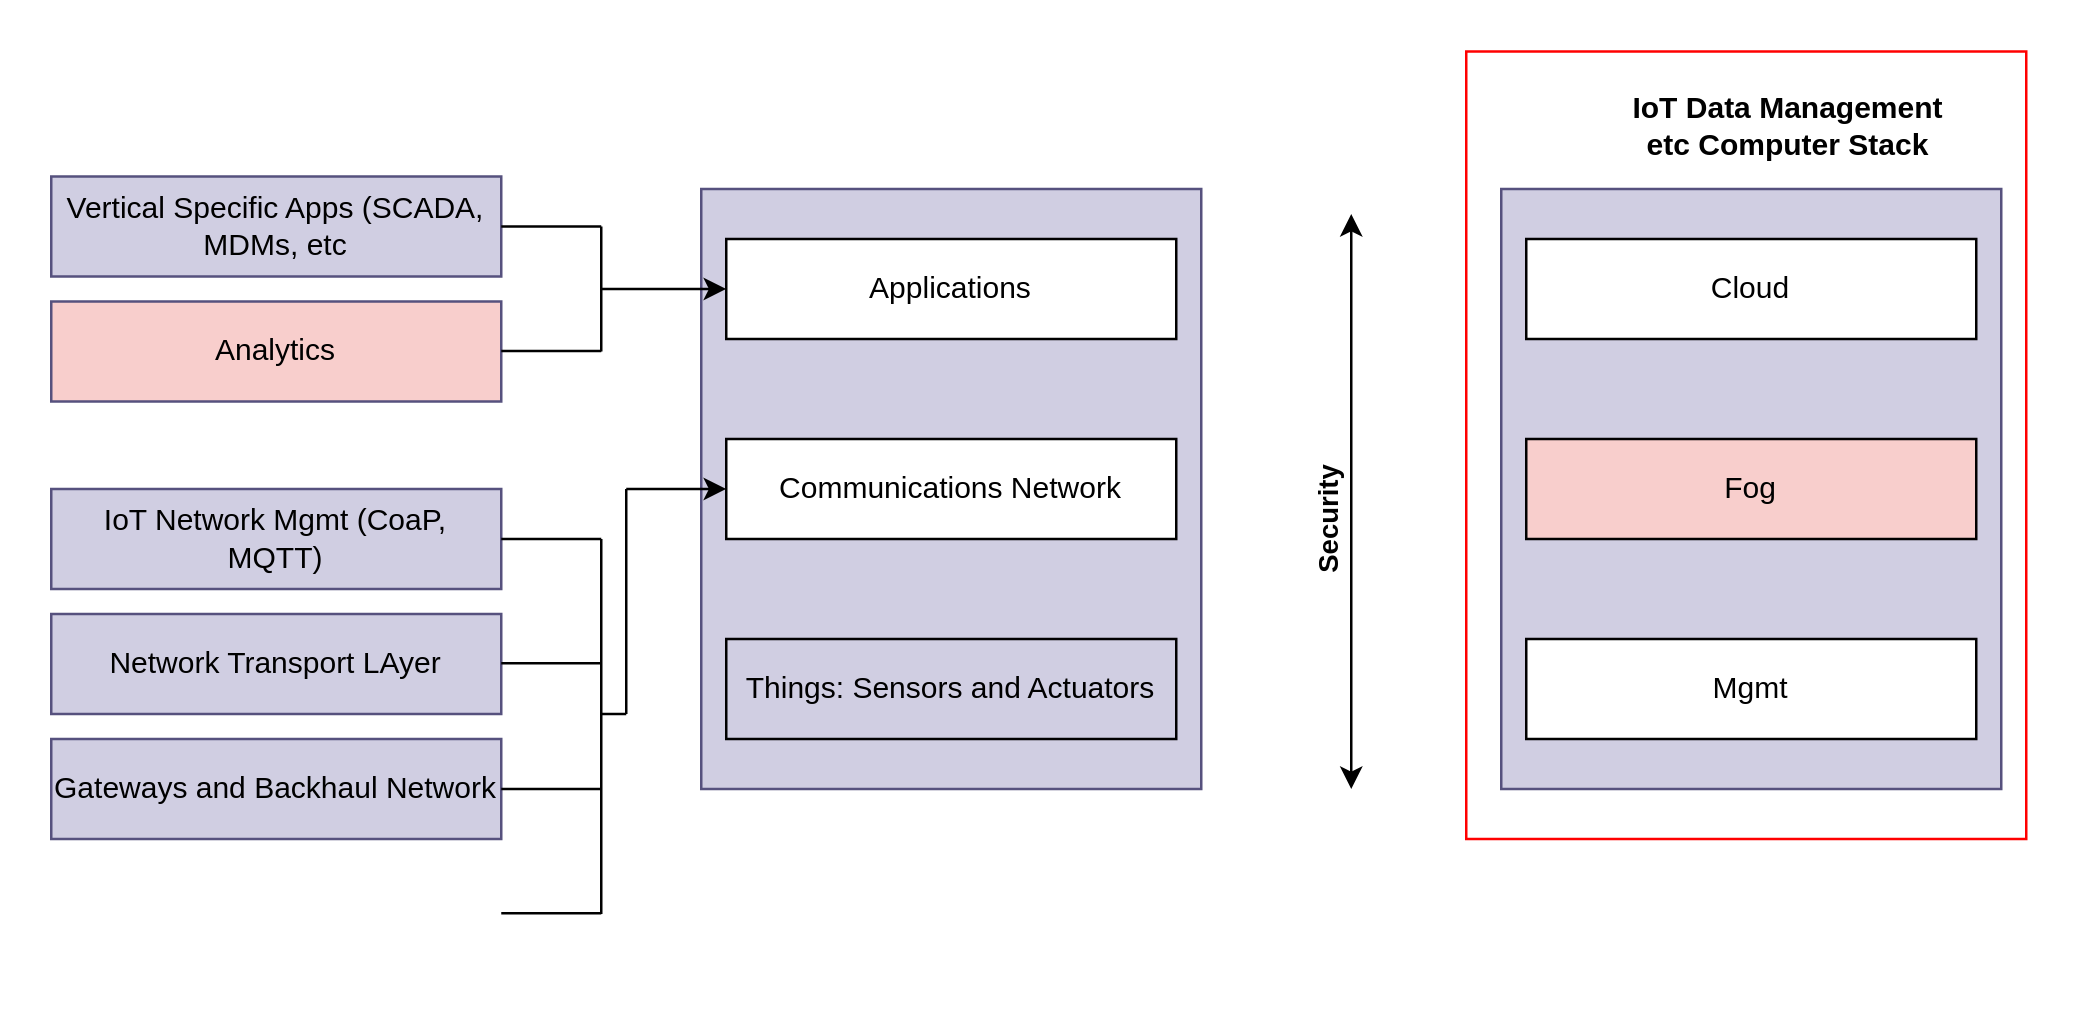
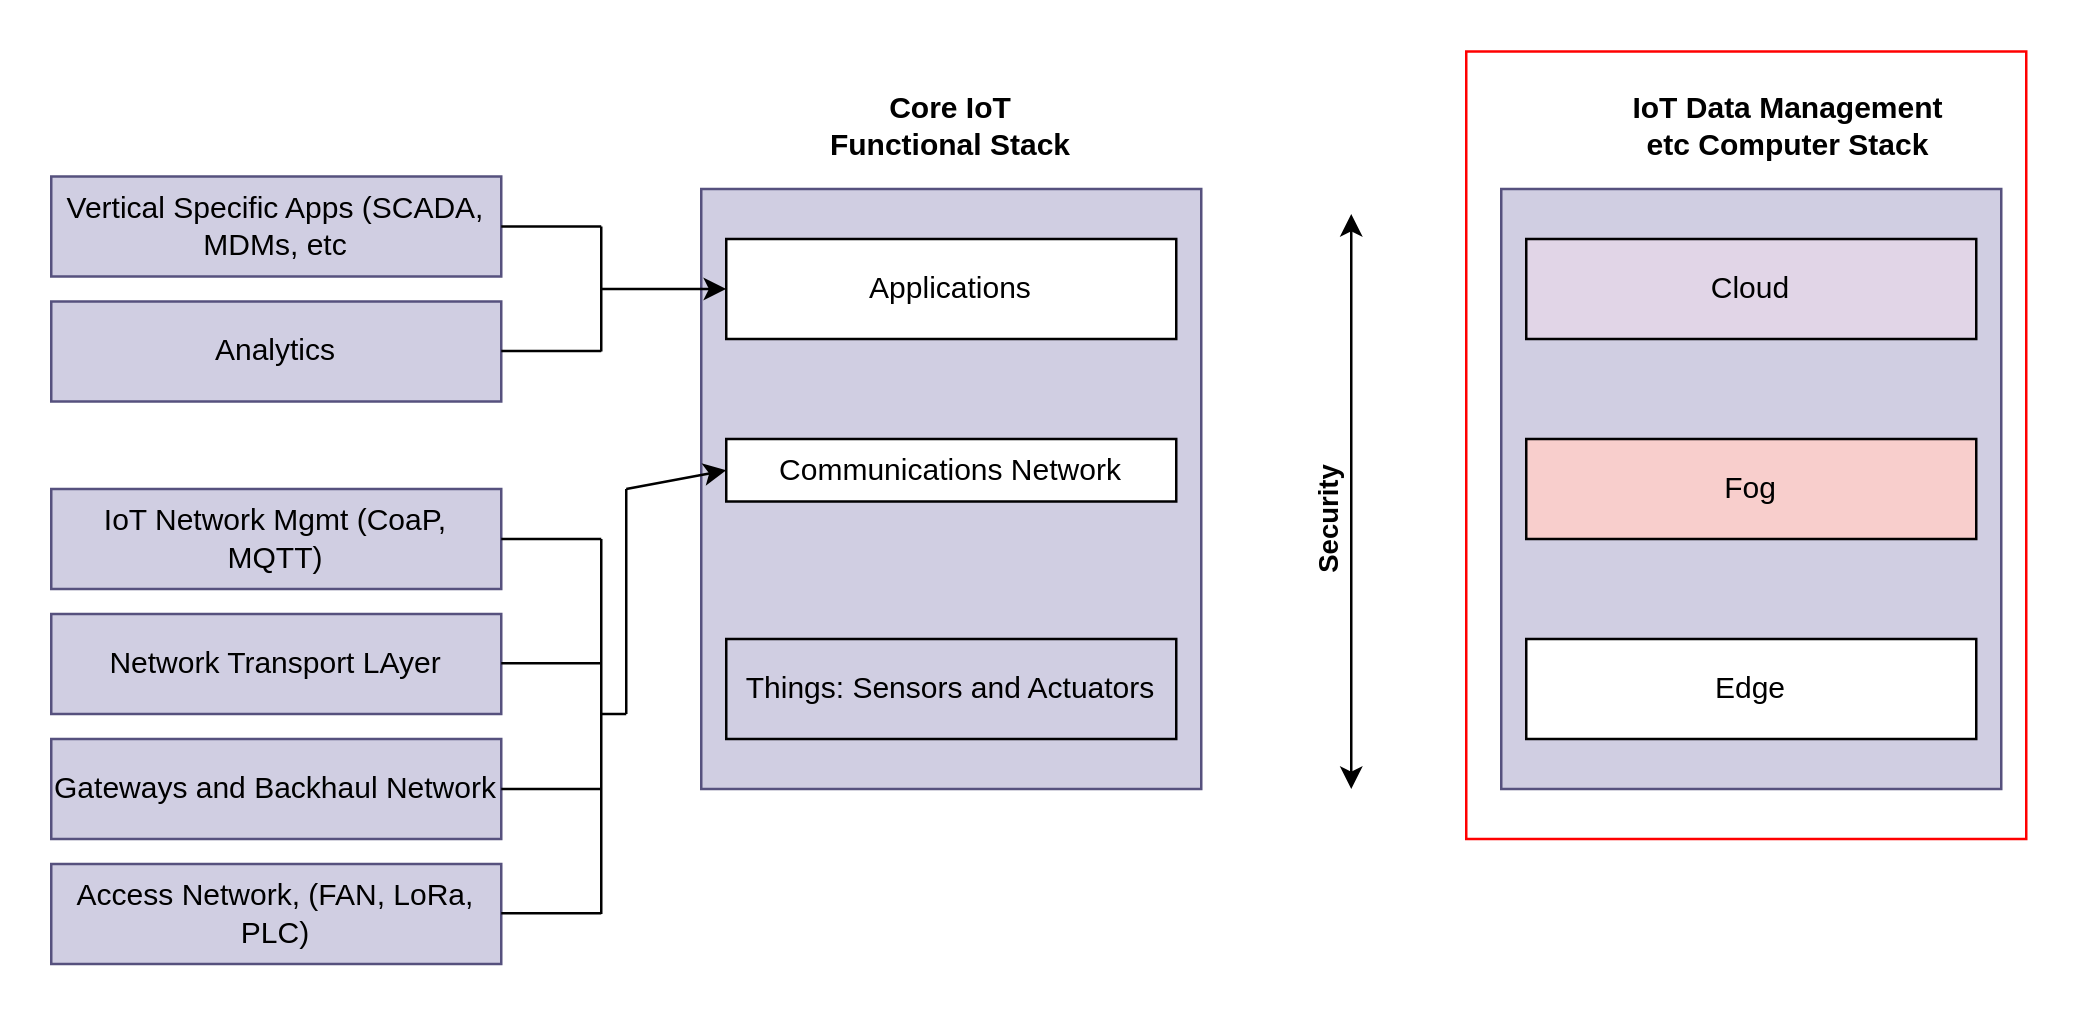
node "Core IoT Functional Stack": added
node "Cloud": fillcolor #ffffff -> #e1d5e7
node "Analytics": fillcolor #f8cecc -> #d0cee2
node "Communications Network": size 450x100 -> 450x63
node "Mgmt": label "Mgmt" -> "Edge"
node "Access Network, (FAN, LoRa, PLC)": added
